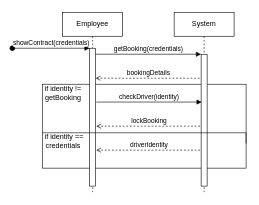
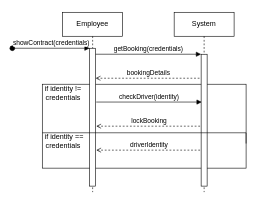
node "if identity != getBooking": label "if identity != getBooking" -> "if identity != credentials"
